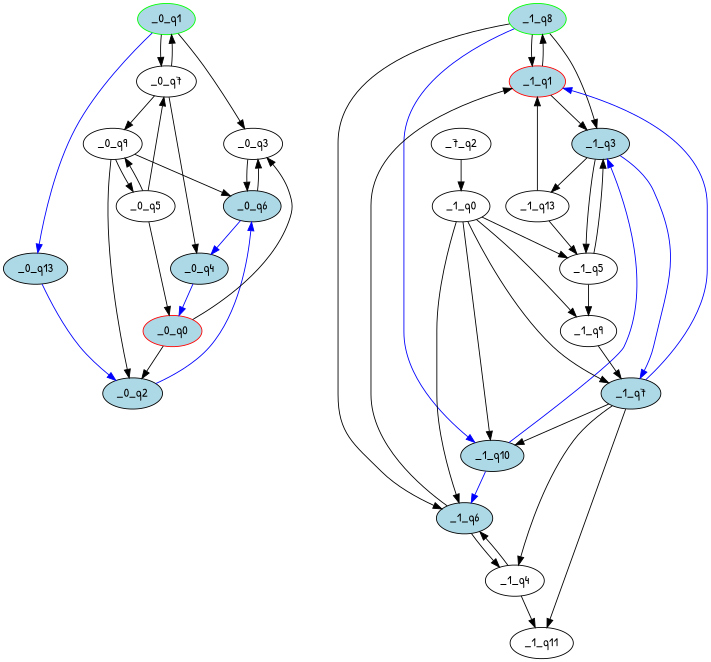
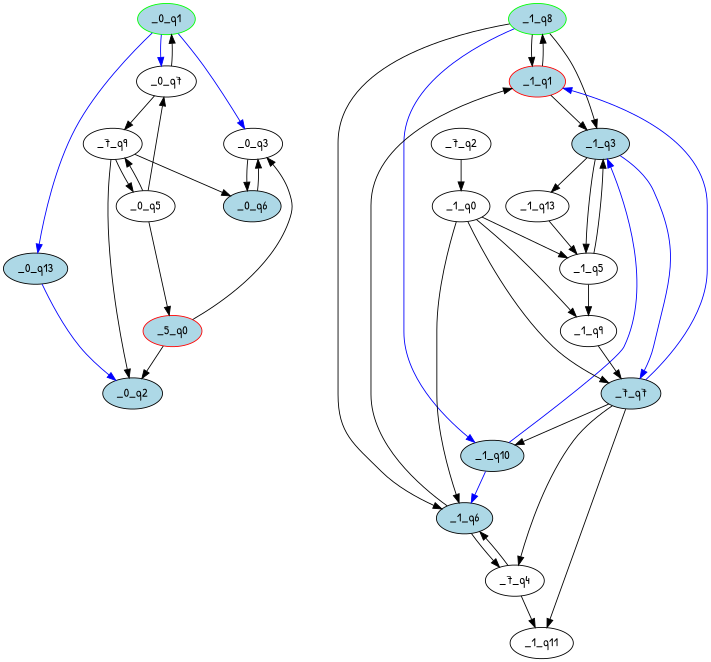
edge "_0_q1" -> "_0_q7": color black -> blue
edge "_0_q1" -> "_0_q3": color black -> blue
node "_0_q9": label "_0_q9" -> "_7_q9"
edge "_1_q13" -> "_1_q1": removed
node "_0_q4": removed
edge "_0_q2" -> "_0_q6": removed
edge "_1_q0" -> "_1_q10": removed
node "_0_q0": label "_0_q0" -> "_5_q0"
node "_1_q7": label "_1_q7" -> "_7_q7"
node "_1_q4": label "_1_q4" -> "_7_q4"
